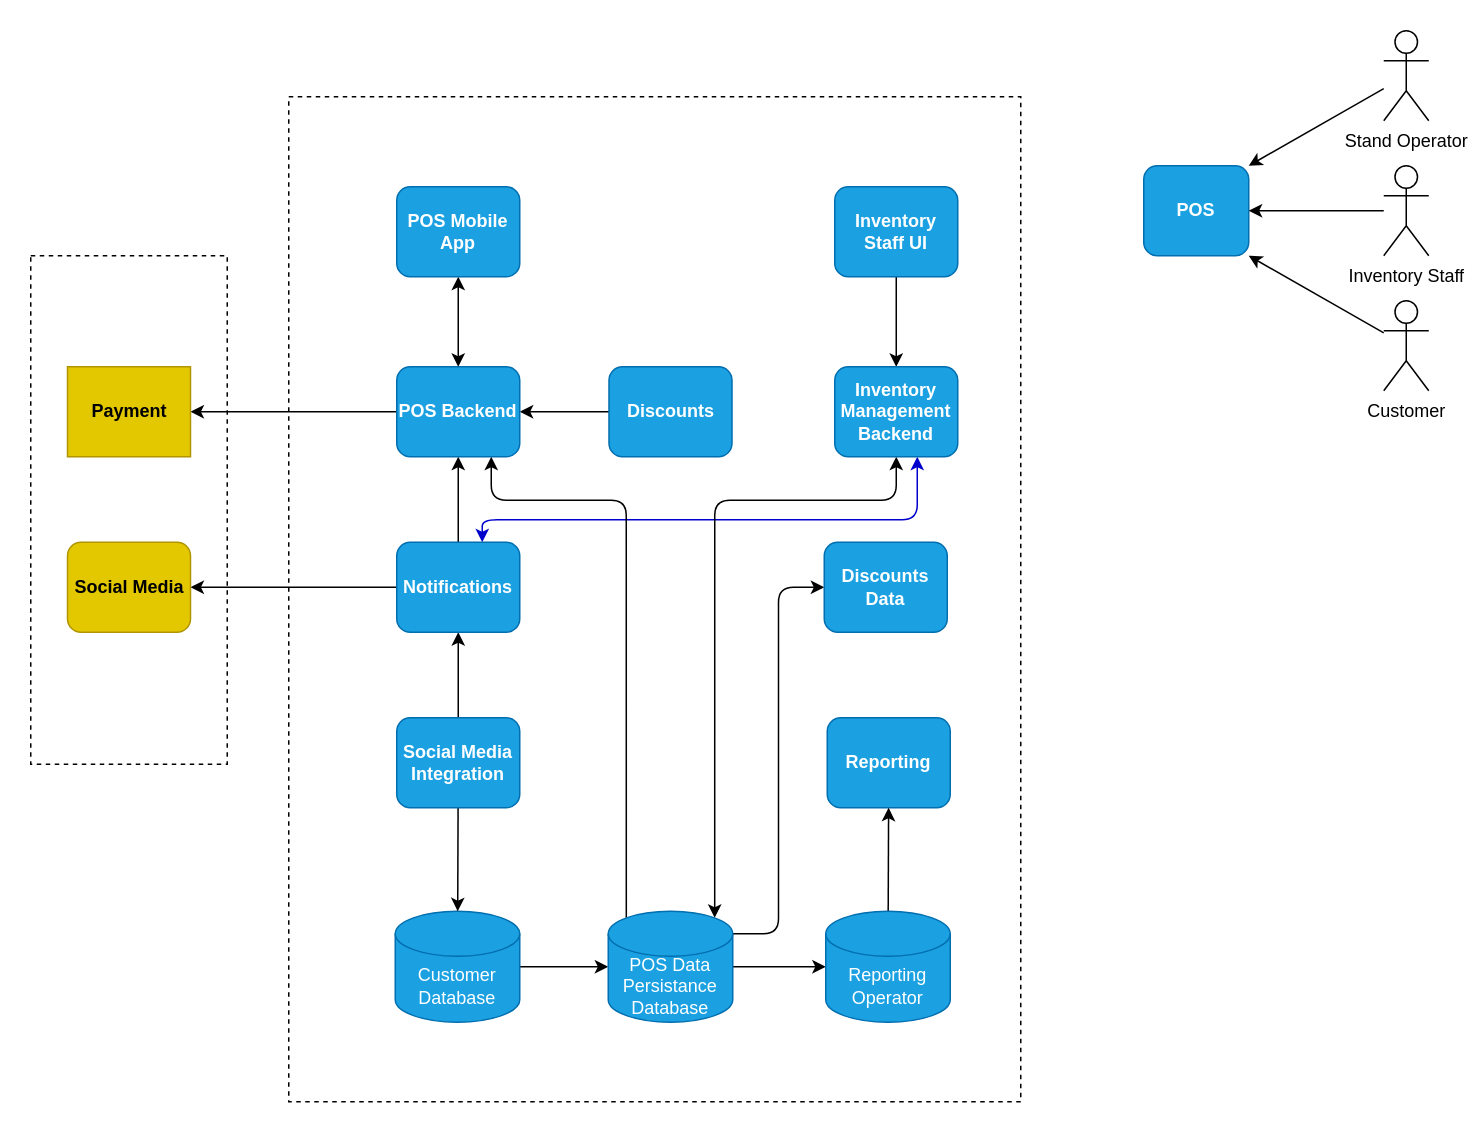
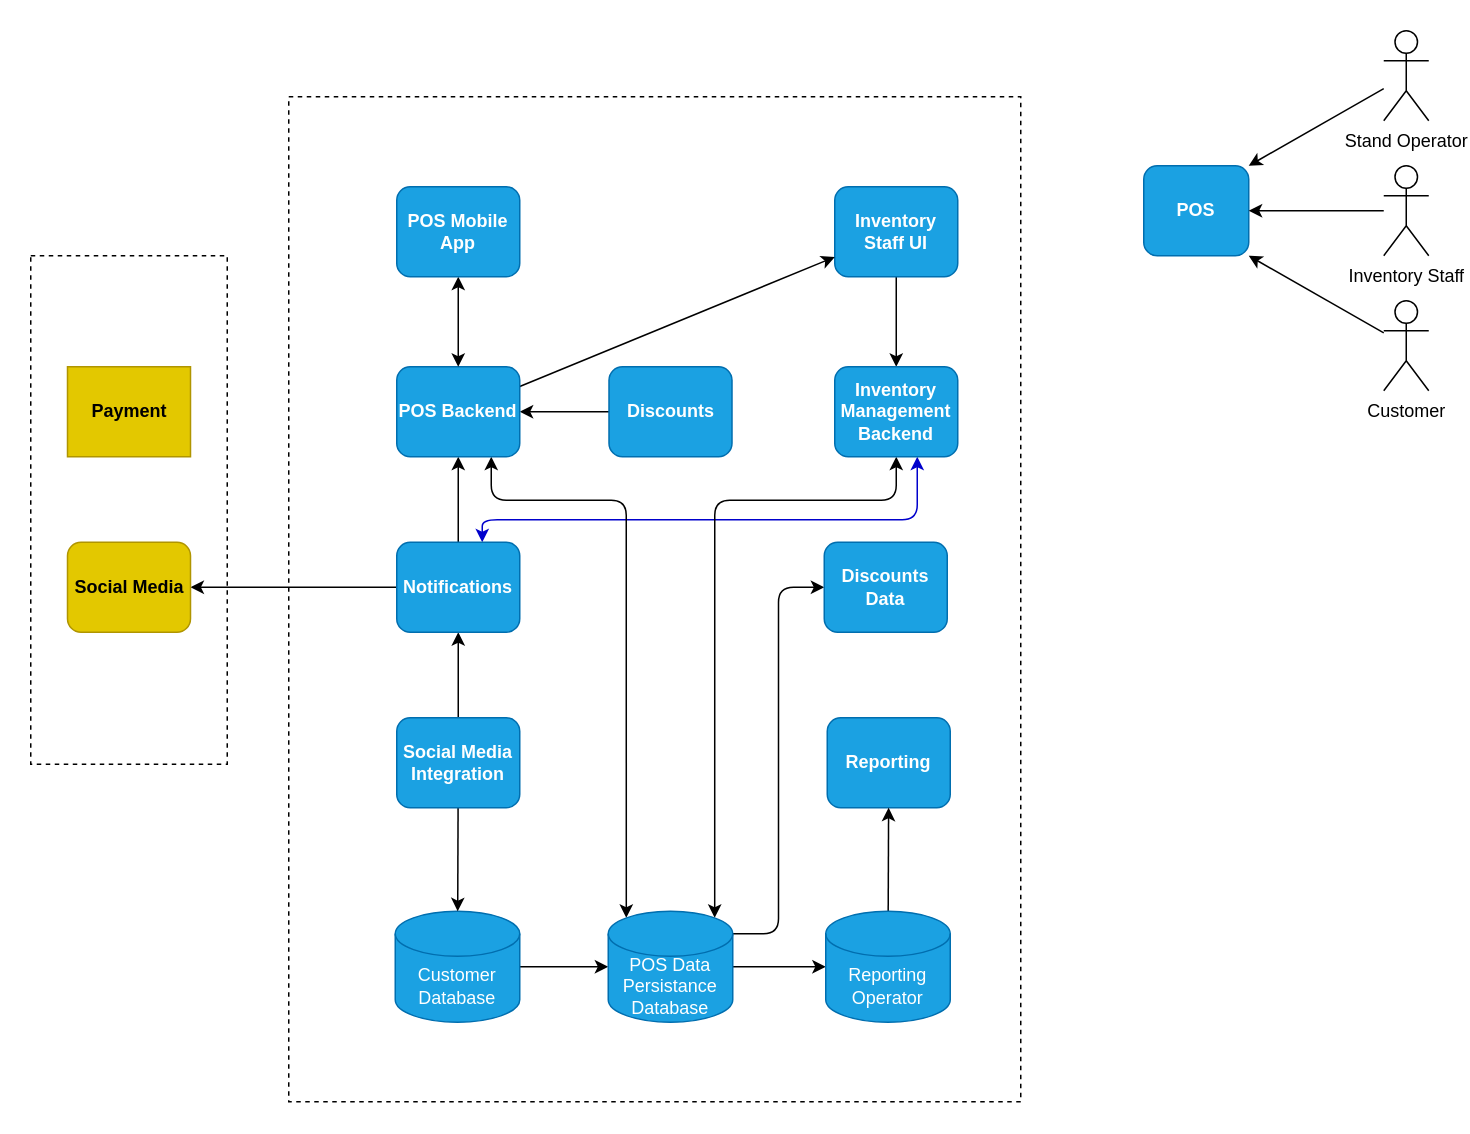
edge "POS Backend" -> "Payment": now "POS Backend" -> "Inventory Staff UI"
edge "POS Data Persistance Database" -> "POS Backend": arrowhead none -> classic
